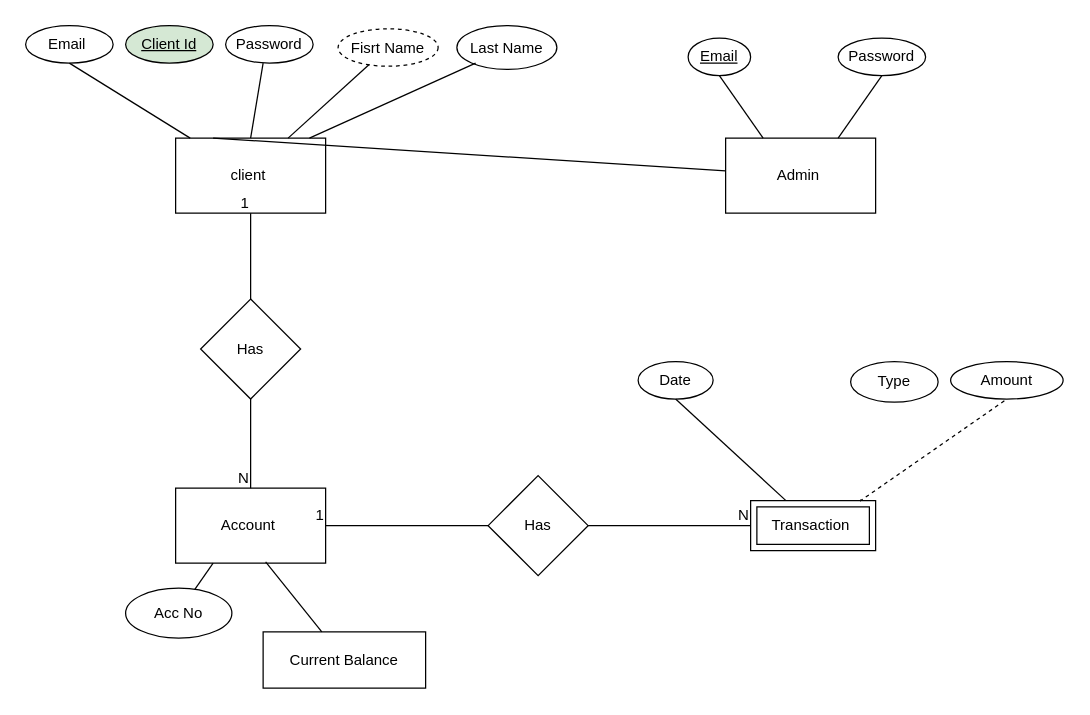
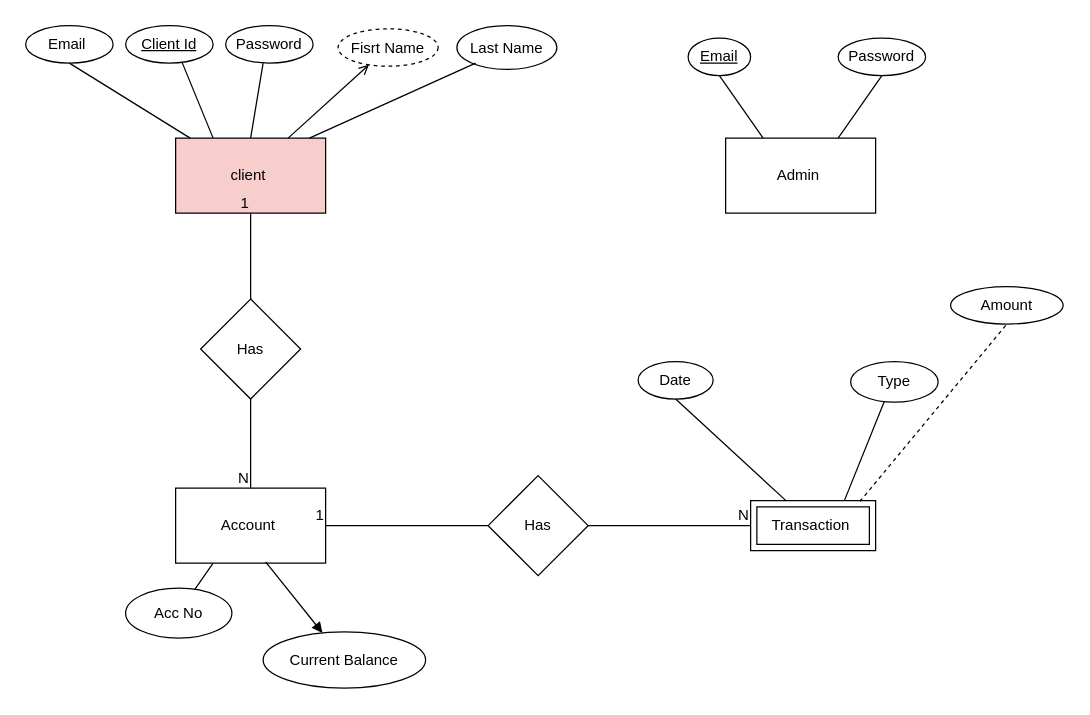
node "Client Id": fillcolor #d5e8d4 -> #ffffff
edge "Fisrt Name" -- "client": arrowhead none -> open
edge "client" -- "Admin": now "client" -- "Client Id"
node "client": fillcolor #ffffff -> #f8cecc
node "Amount": moved (1007, 380) -> (1007, 305)
edge "Type" -- "Transaction": added
edge "Account" -- "Current Balance": arrowhead none -> block
node "Current Balance": shape rectangle -> ellipse
